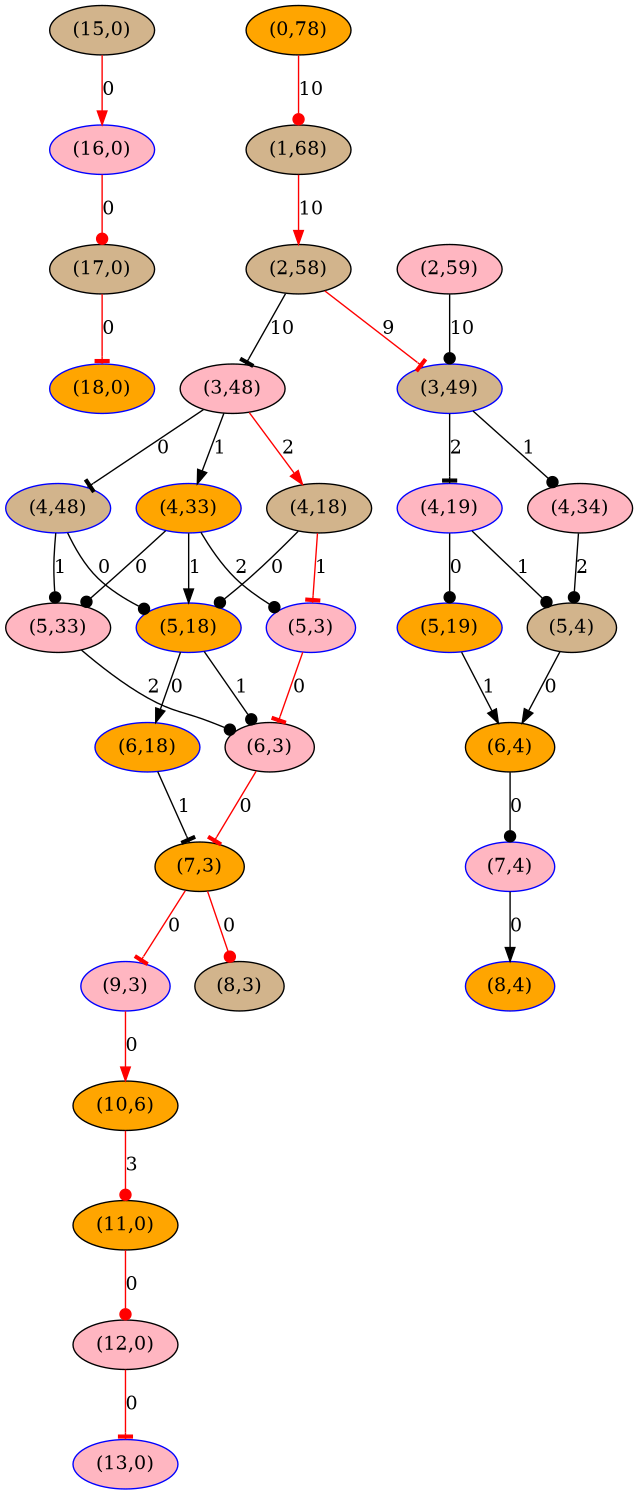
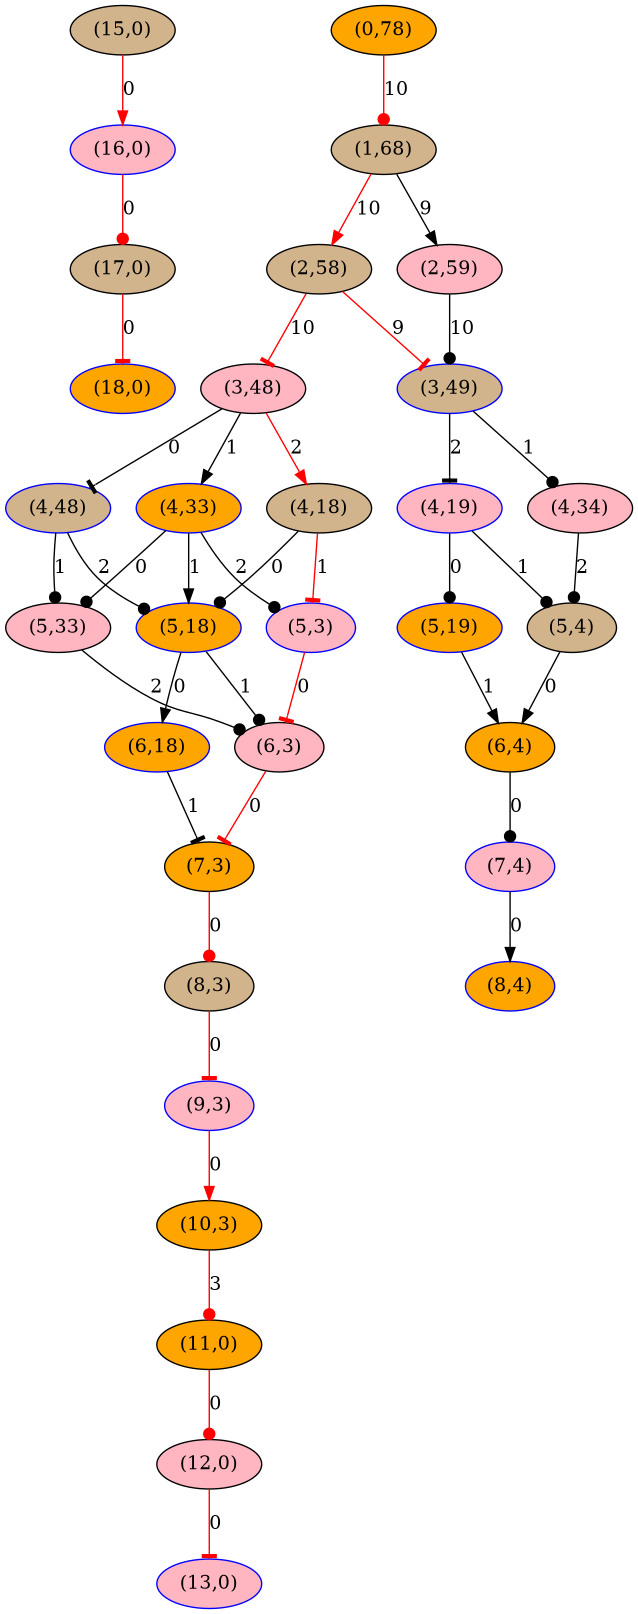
edge "(1,68)" -> "(2,59)": added, label "9"
edge "(2,58)" -> "(3,48)": color black -> red
edge "(4,48)" -> "(5,18)": label "0" -> "2"
edge "(7,3)" -> "(9,3)": now "(8,3)" -> "(9,3)"
node "(10,6)": label "(10,6)" -> "(10,3)"
